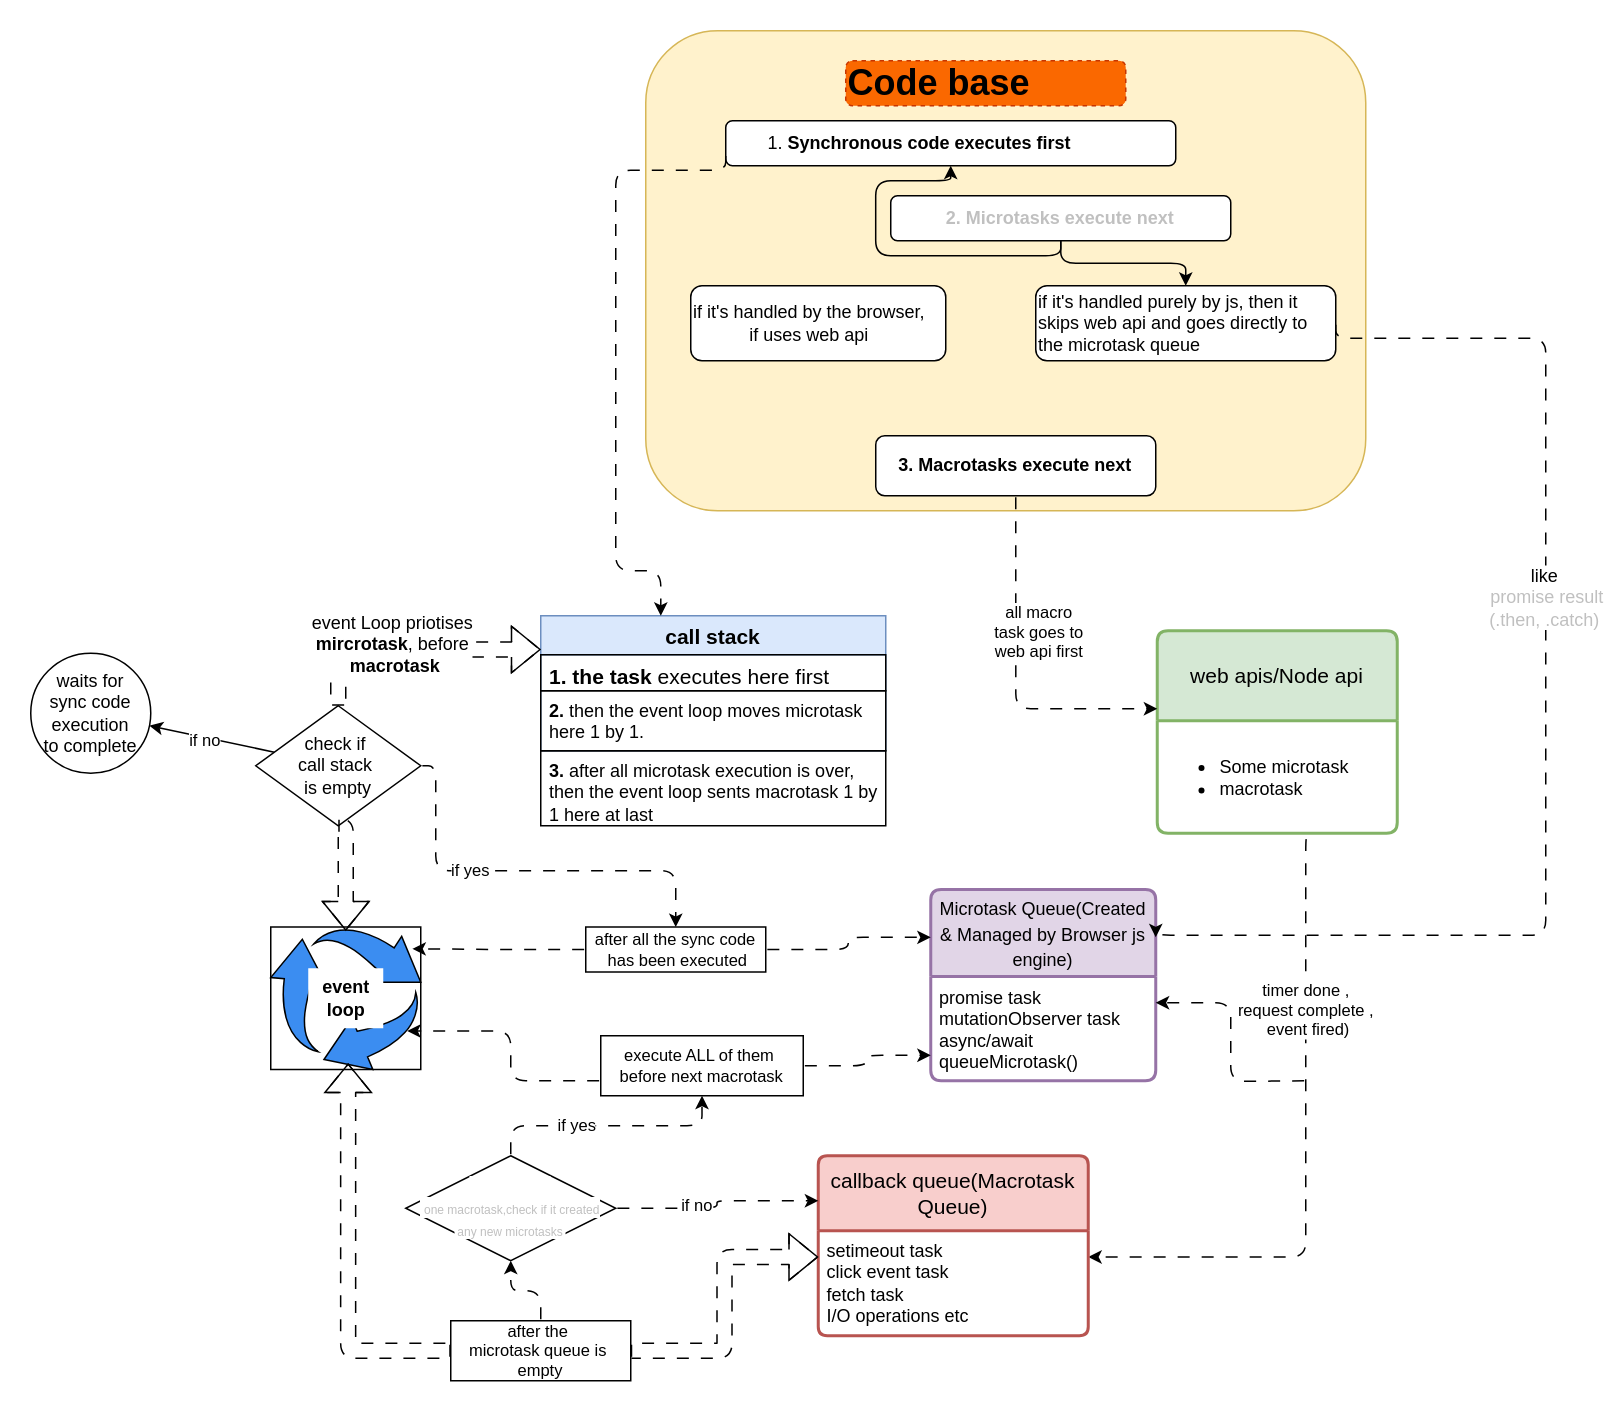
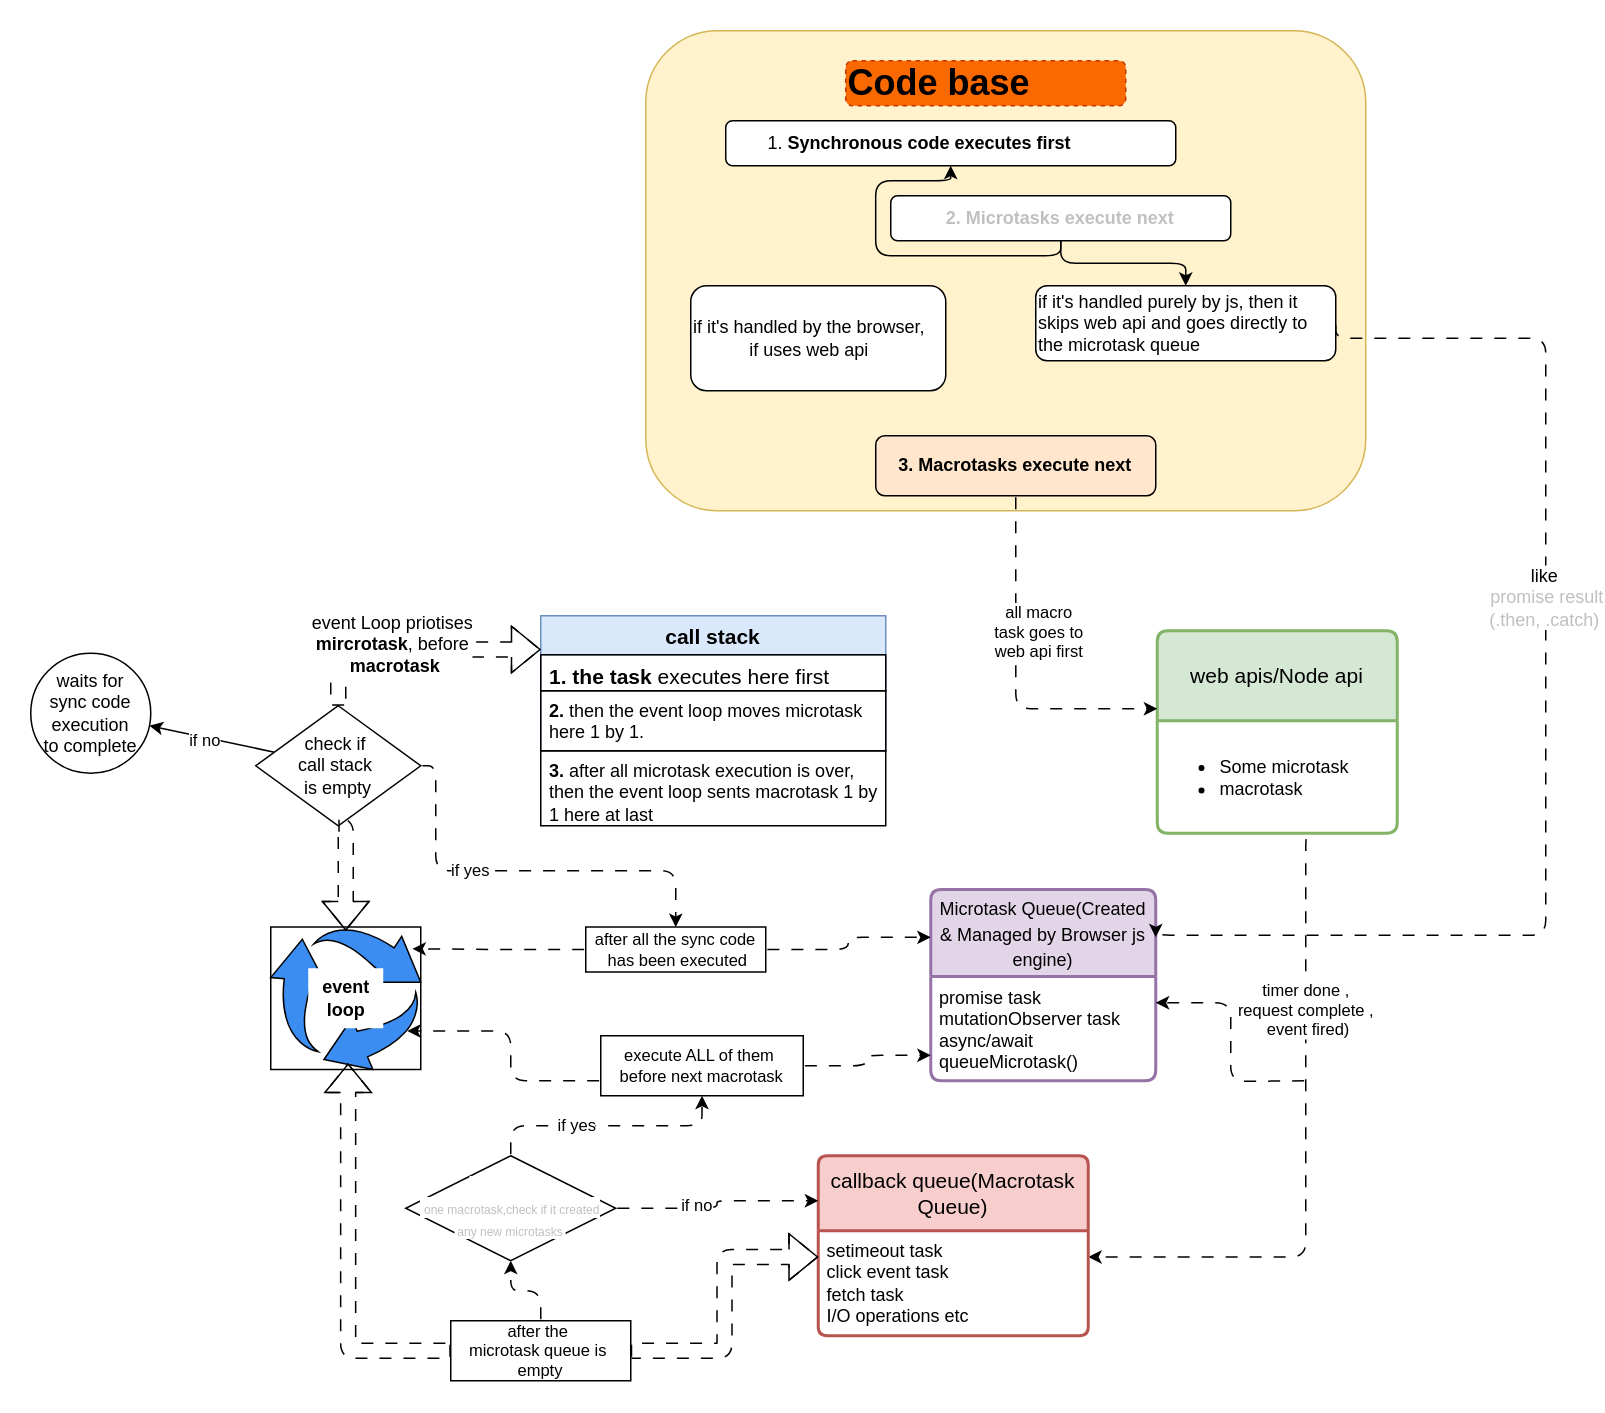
node "if it's handled by the browser, if uses web api": size 255x75 -> 255x105
node "3. Macrotasks execute next": fillcolor #ffffff -> #ffe6cc
edge "Synchronous code executes first" -> "call stack": removed
